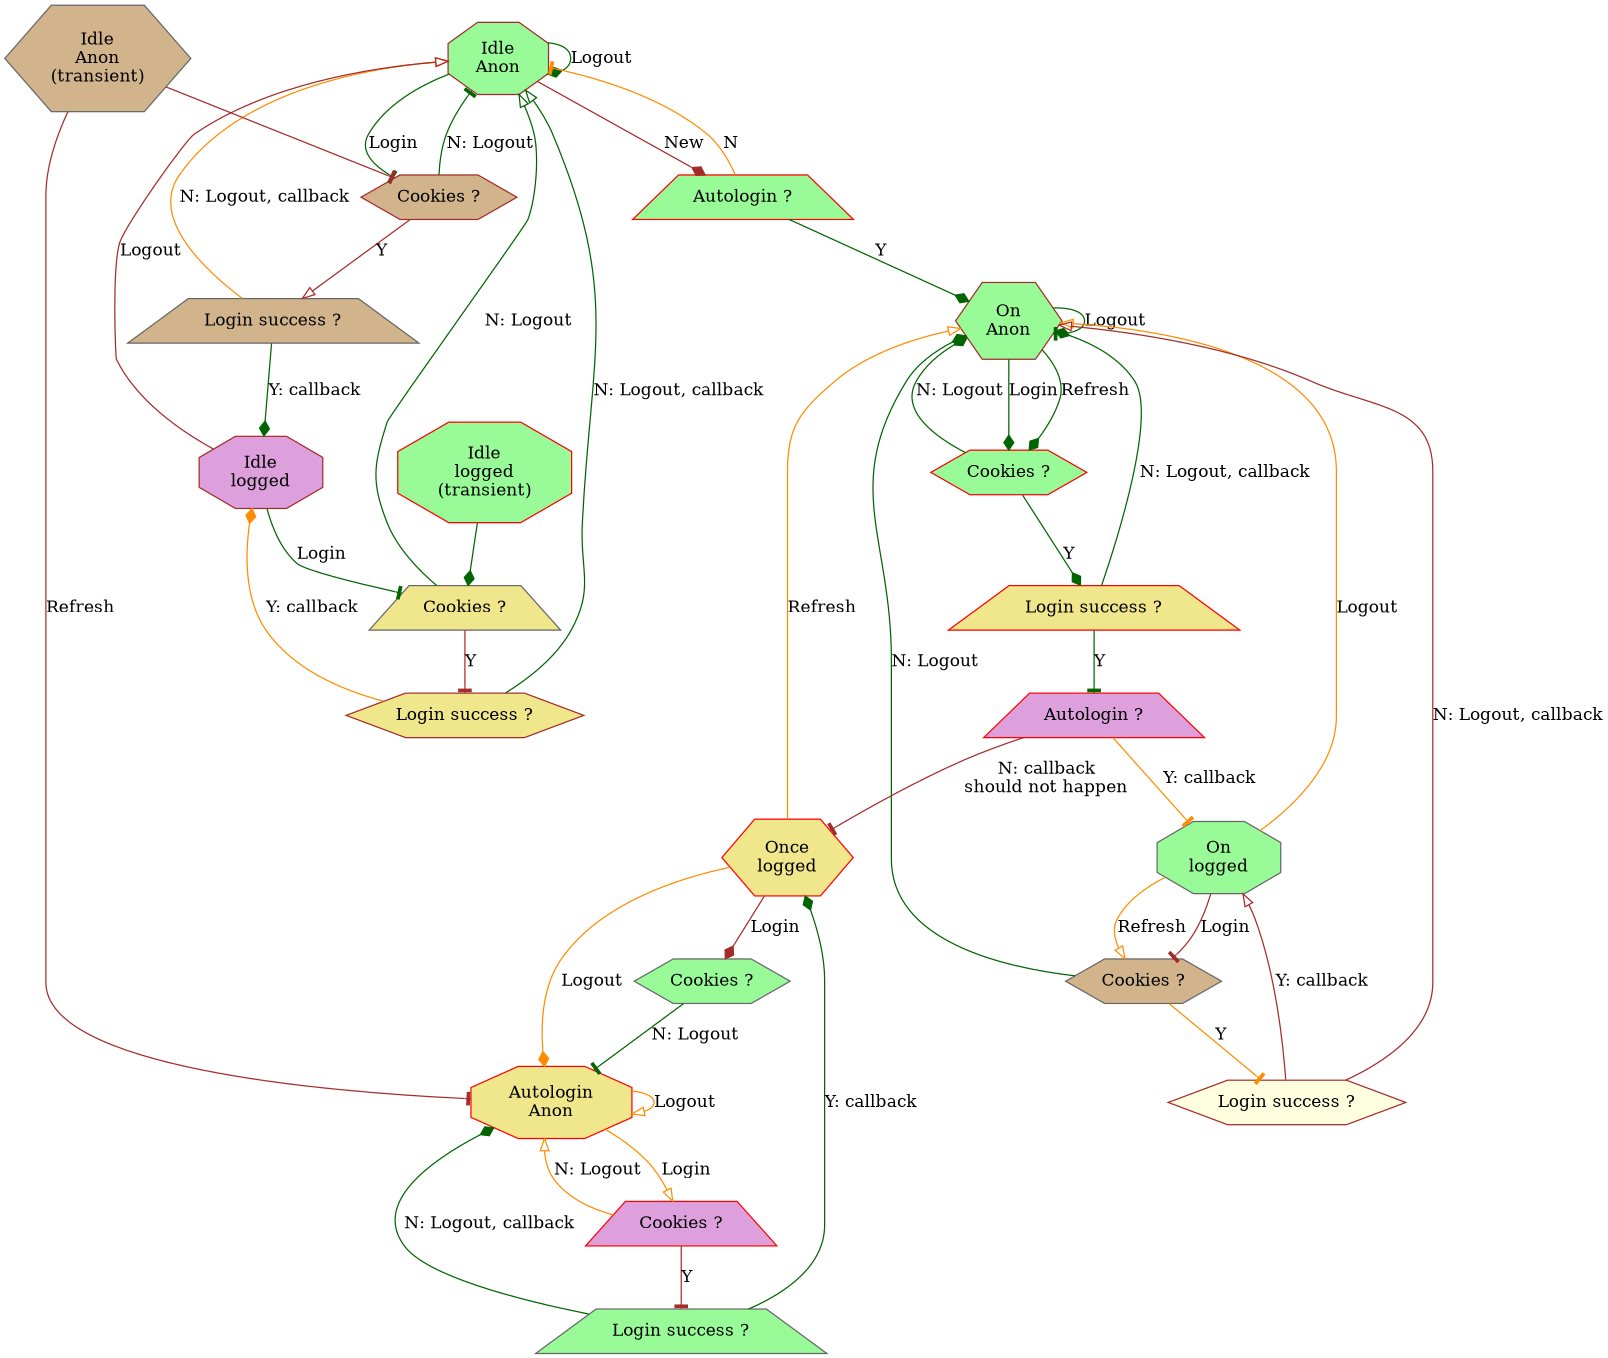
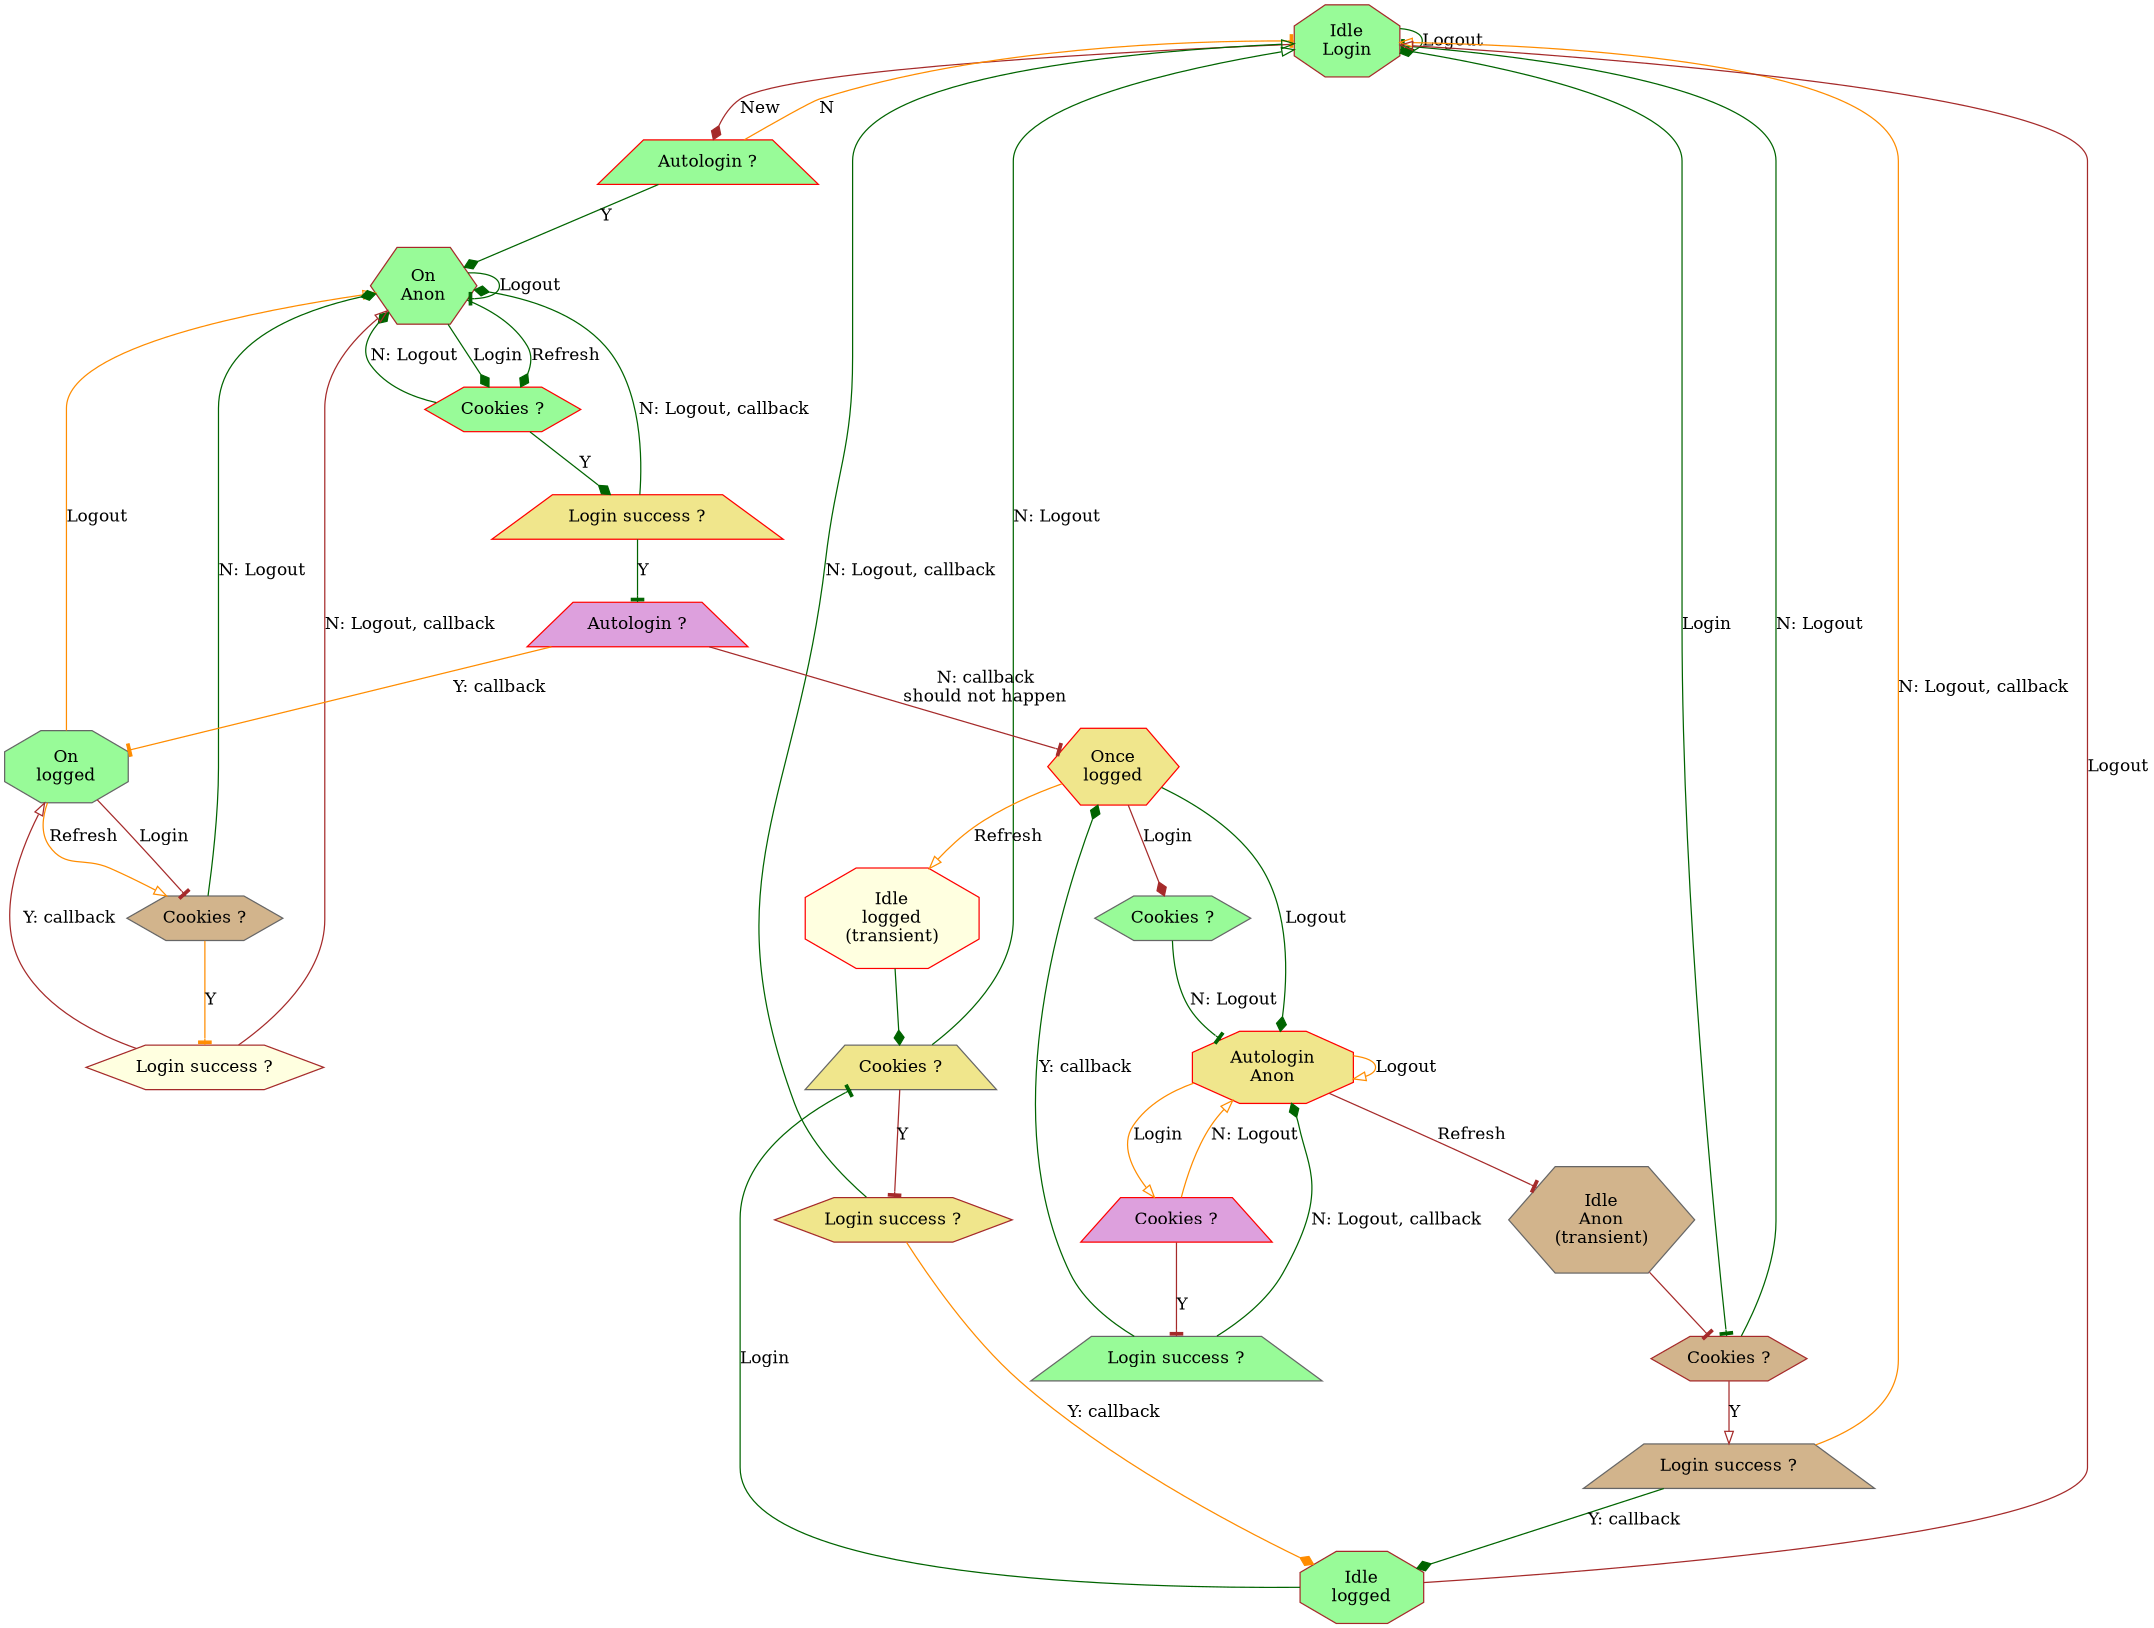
node "Idle Anon": label "Idle Anon" -> "Idle Login"
node "Idle logged": fillcolor plum -> palegreen
node "Idle logged (transient)": fillcolor palegreen -> lightyellow
edge "Once logged" -> "On Anon": now "Once logged" -> "Idle logged (transient)"
edge "Idle Anon (transient)" -> "Autologin Anon": reversed
edge "Once logged" -> "Autologin Anon": color darkorange -> darkgreen
